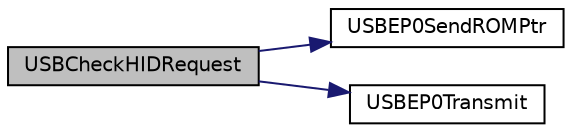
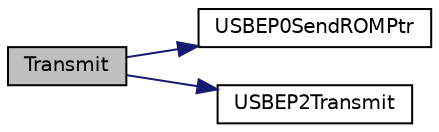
node "USBCheckHIDRequest": label "USBCheckHIDRequest" -> "Transmit"
node "USBEP0Transmit": label "USBEP0Transmit" -> "USBEP2Transmit"
